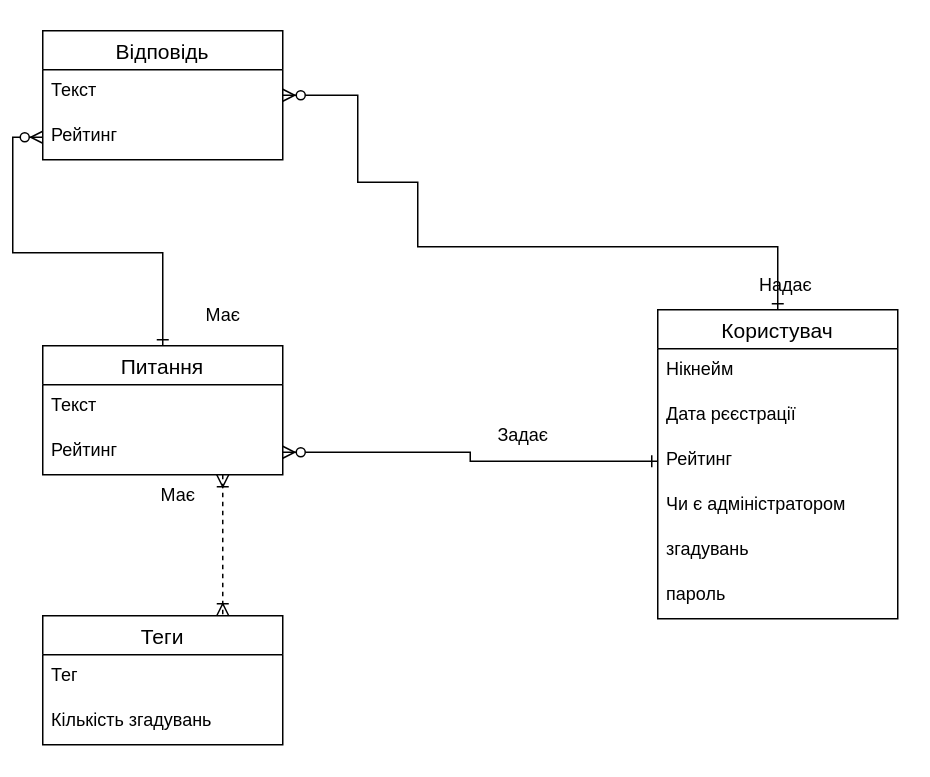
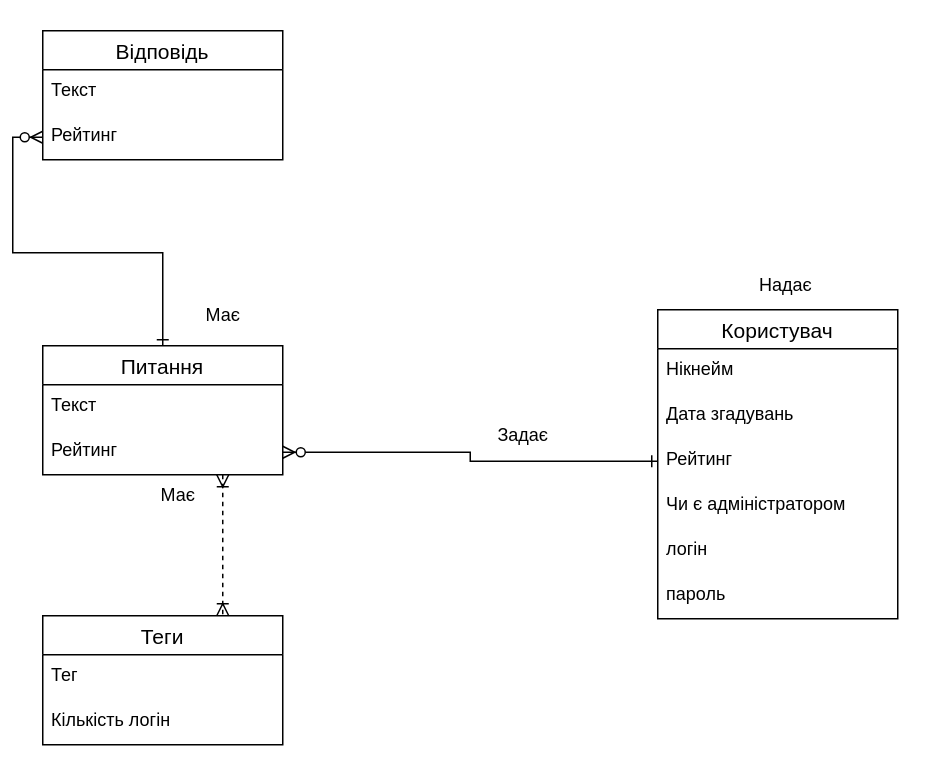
edge "Відповідь" -- "Користувач": removed
node "Дата рєєстрації": label "Дата рєєстрації" -> "Дата згадувань"
node "згадувань": label "згадувань" -> "логін"
node "Кількість згадувань": label "Кількість згадувань" -> "Кількість логін"
